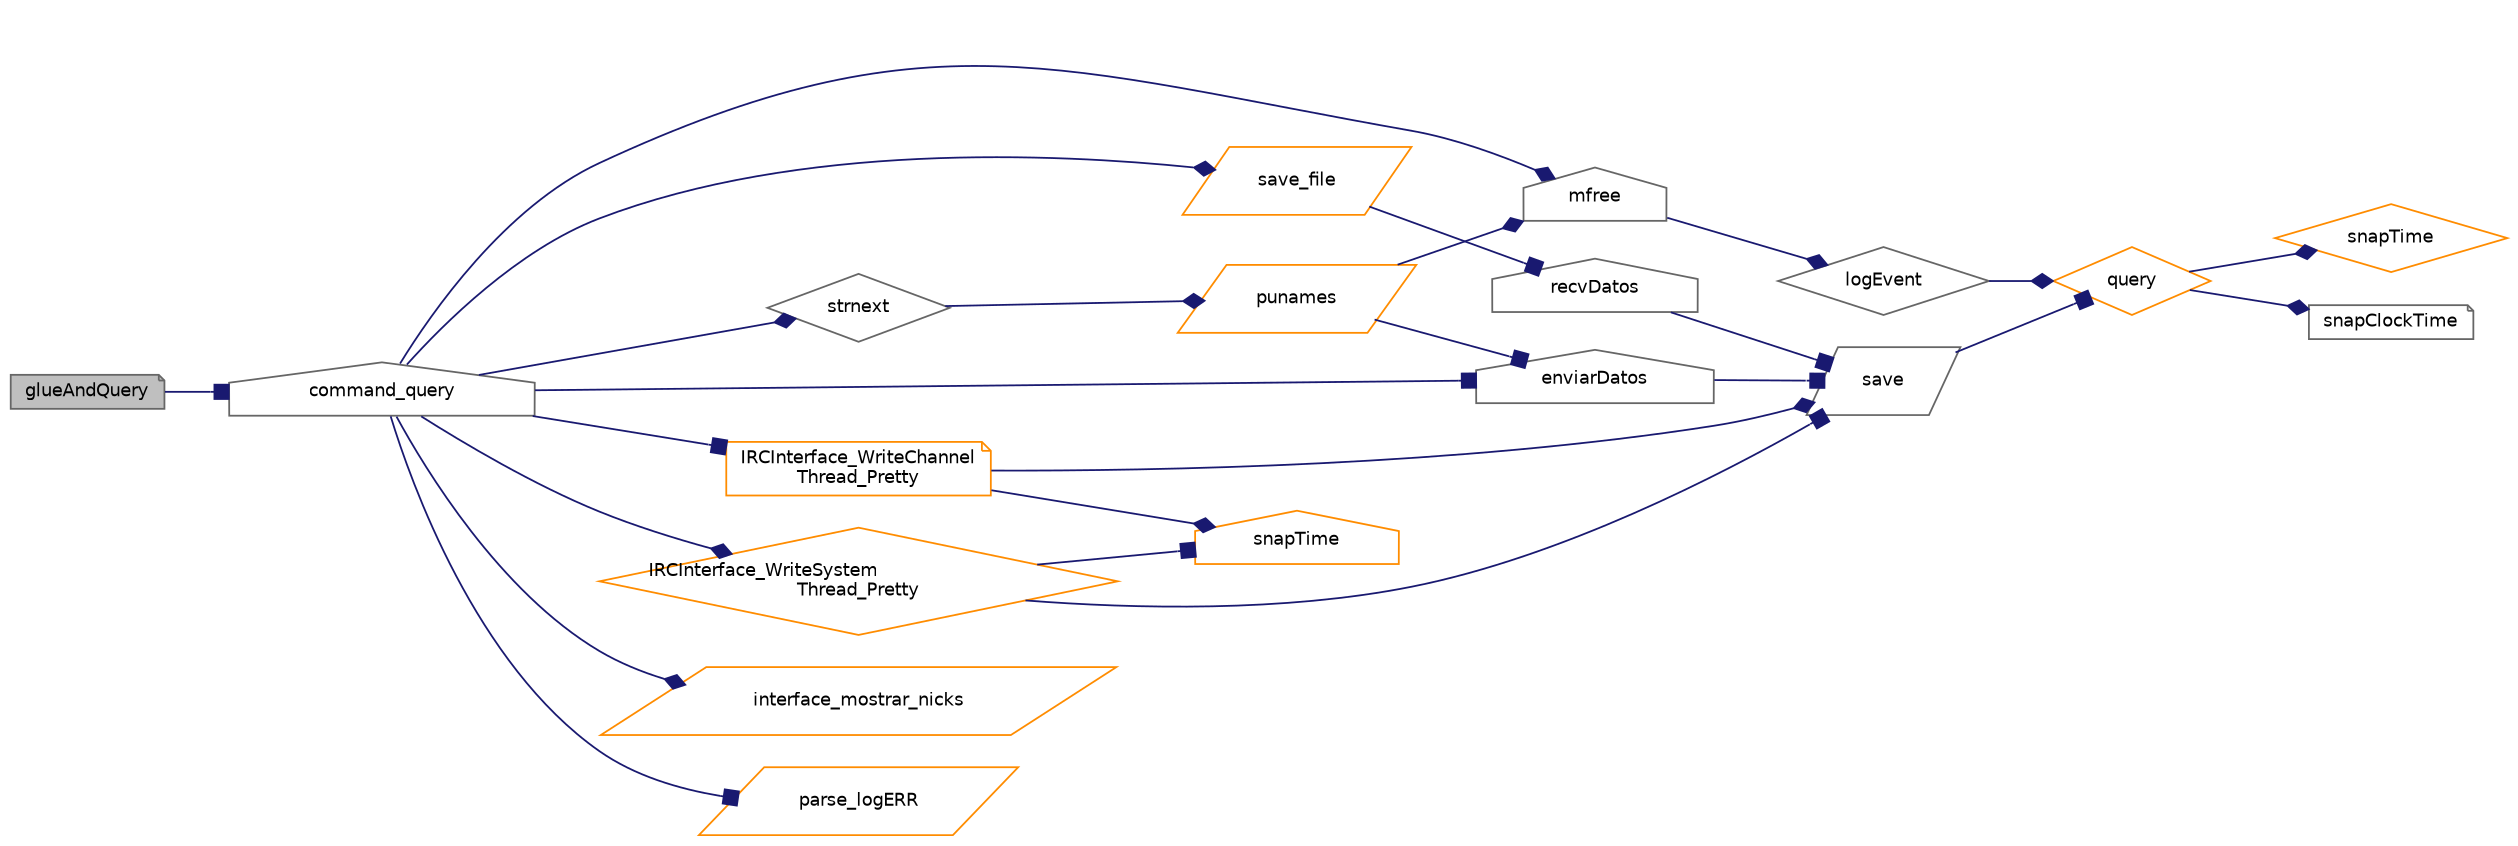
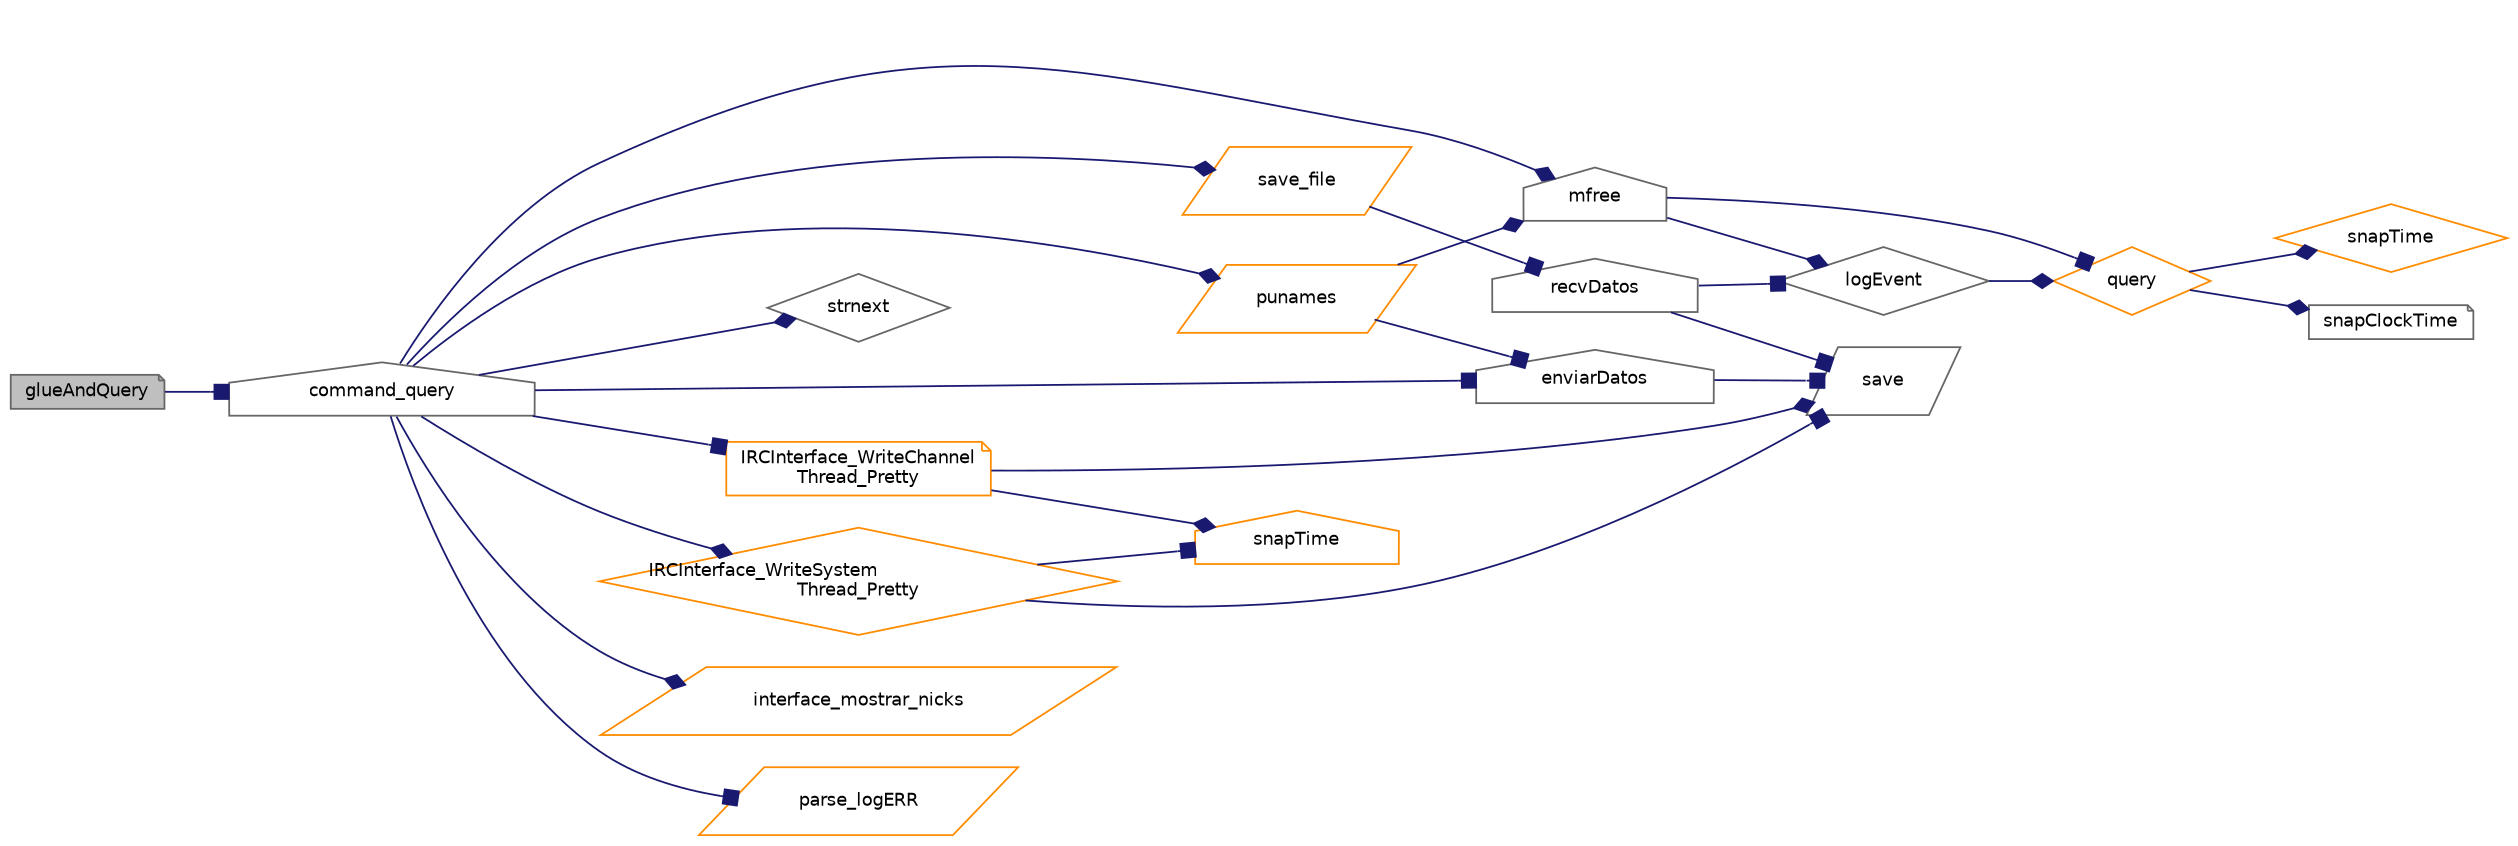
edge "recvDatos" -> "logEvent": added
edge "strnext" -> "punames": now "command_query" -> "punames"
edge "save" -> "query": now "mfree" -> "query"
